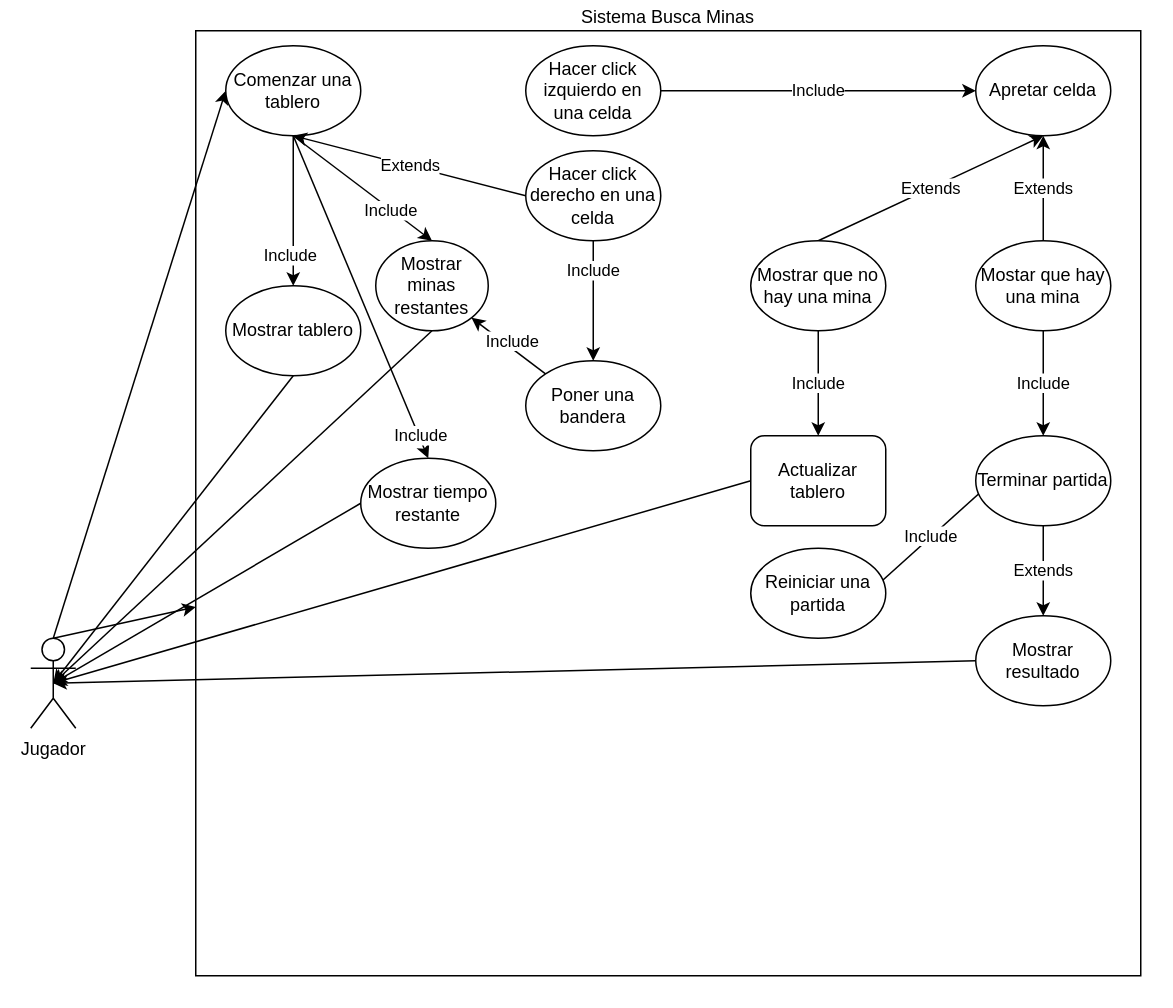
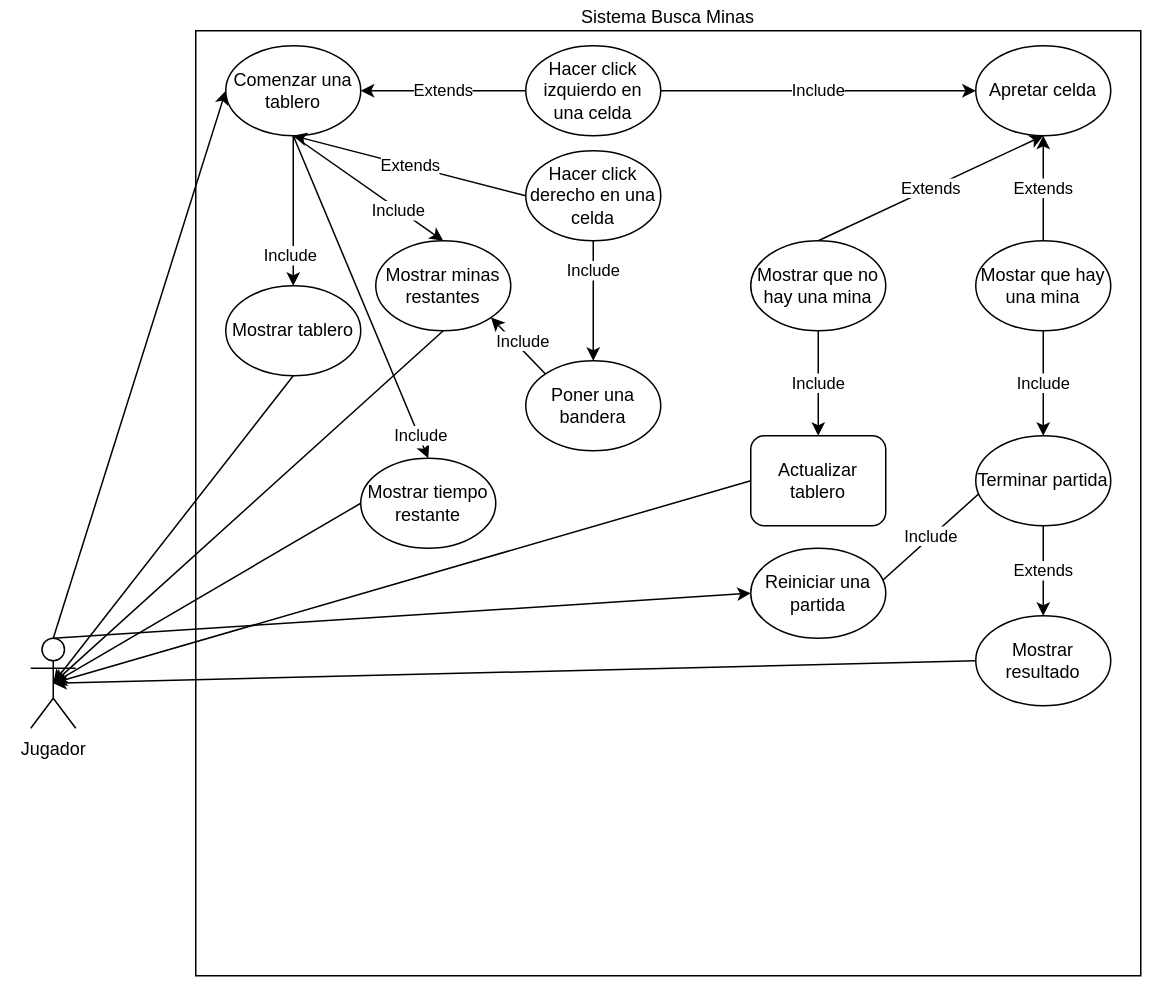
edge "Hacer click izquierdo en una celda" -> "Comenzar una tablero": added, label "Extends"
node "Mostrar minas restantes": size 113x90 -> 135x90
edge "Jugador" -> "Sistema Busca Minas": now "Jugador" -> "Reiniciar una partida"
